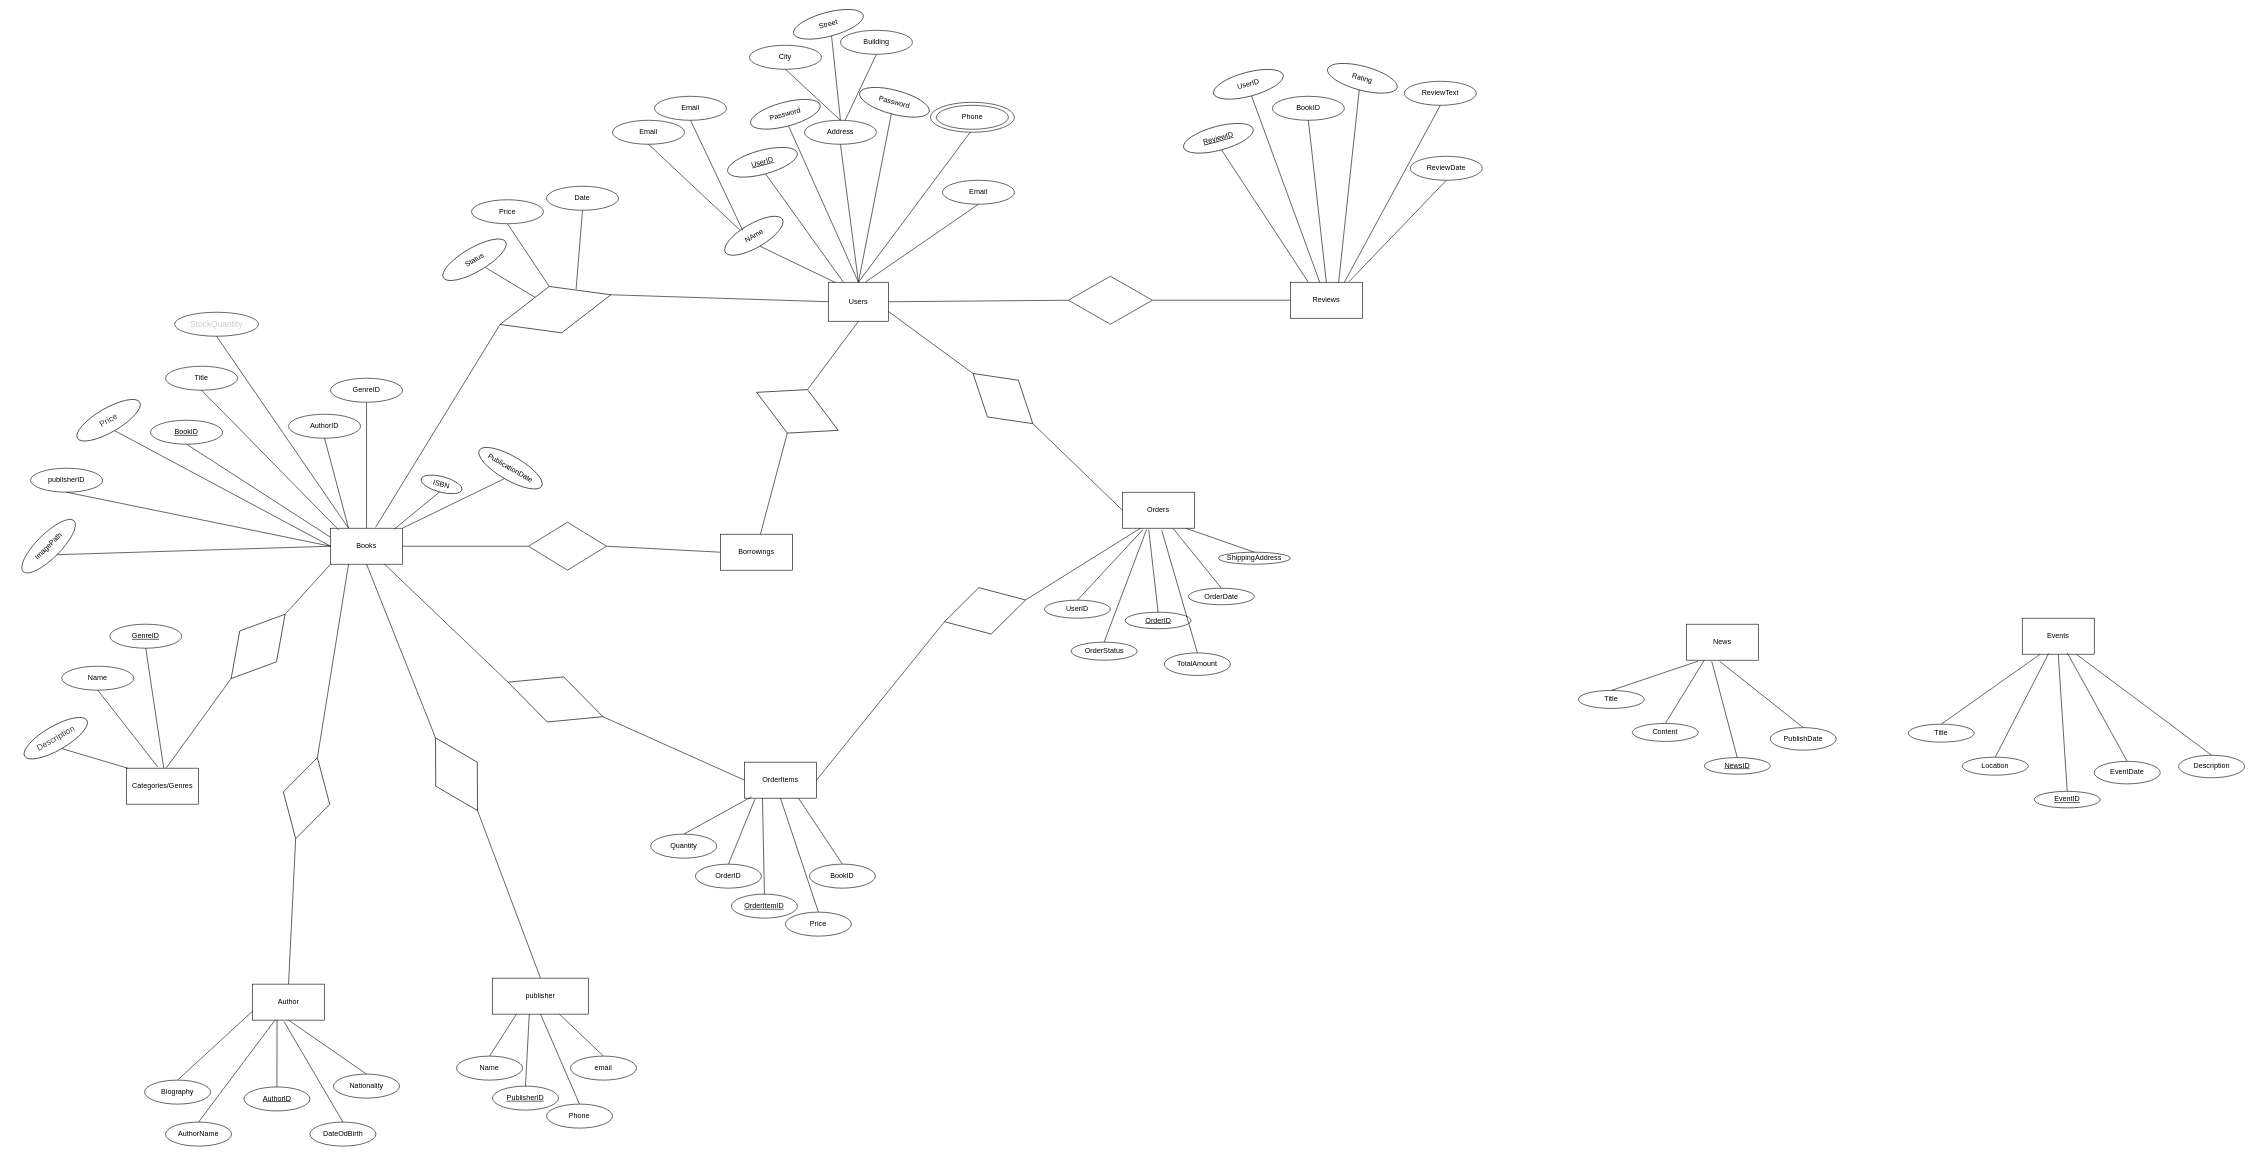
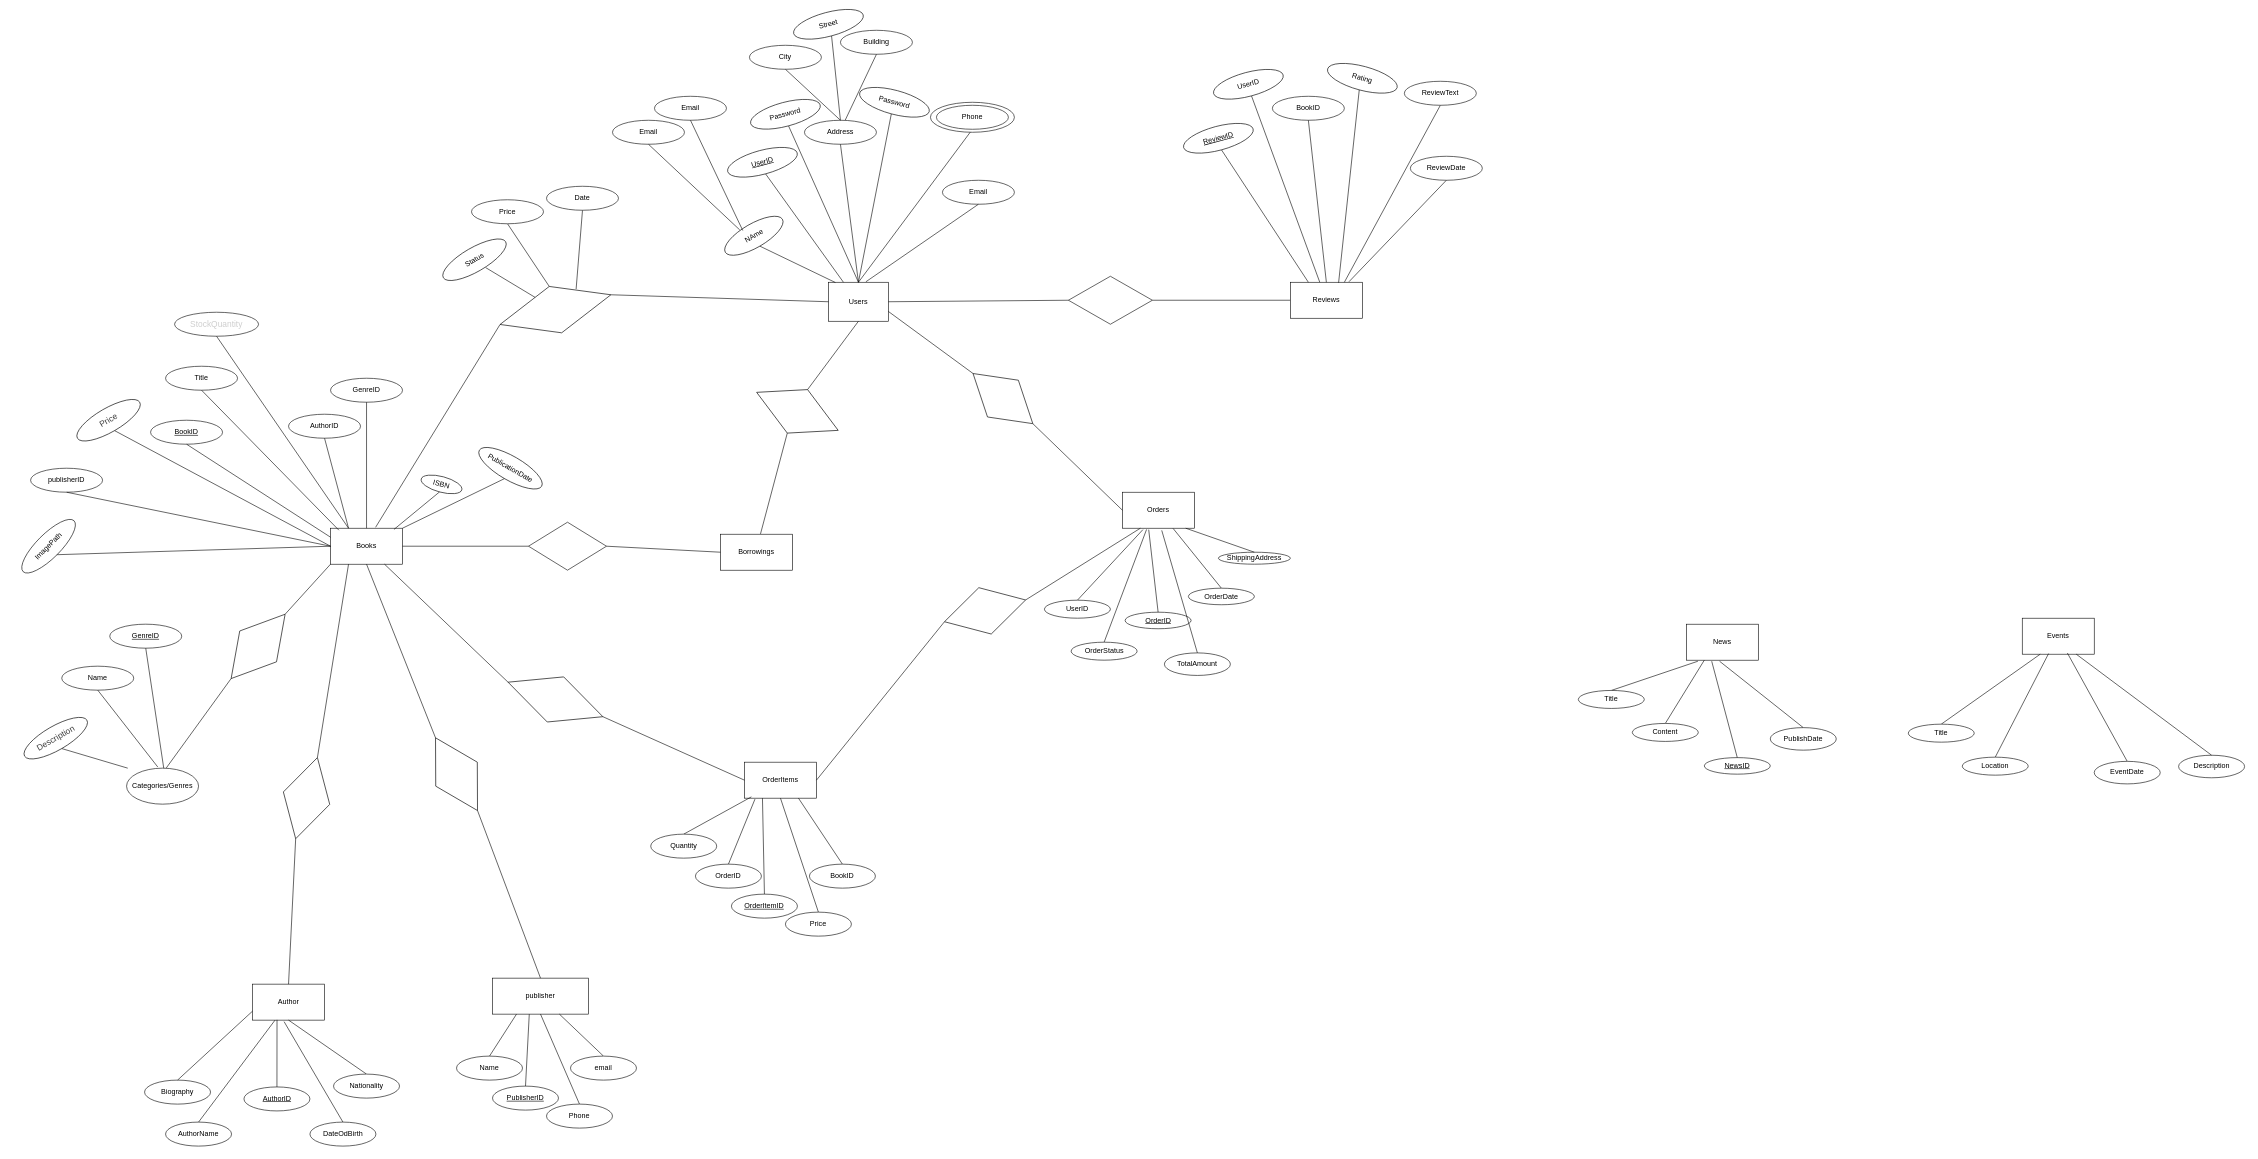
edge "Events" -- "EventID": removed
node "Categories/Genres": shape rectangle -> ellipse
node "EventID": removed
